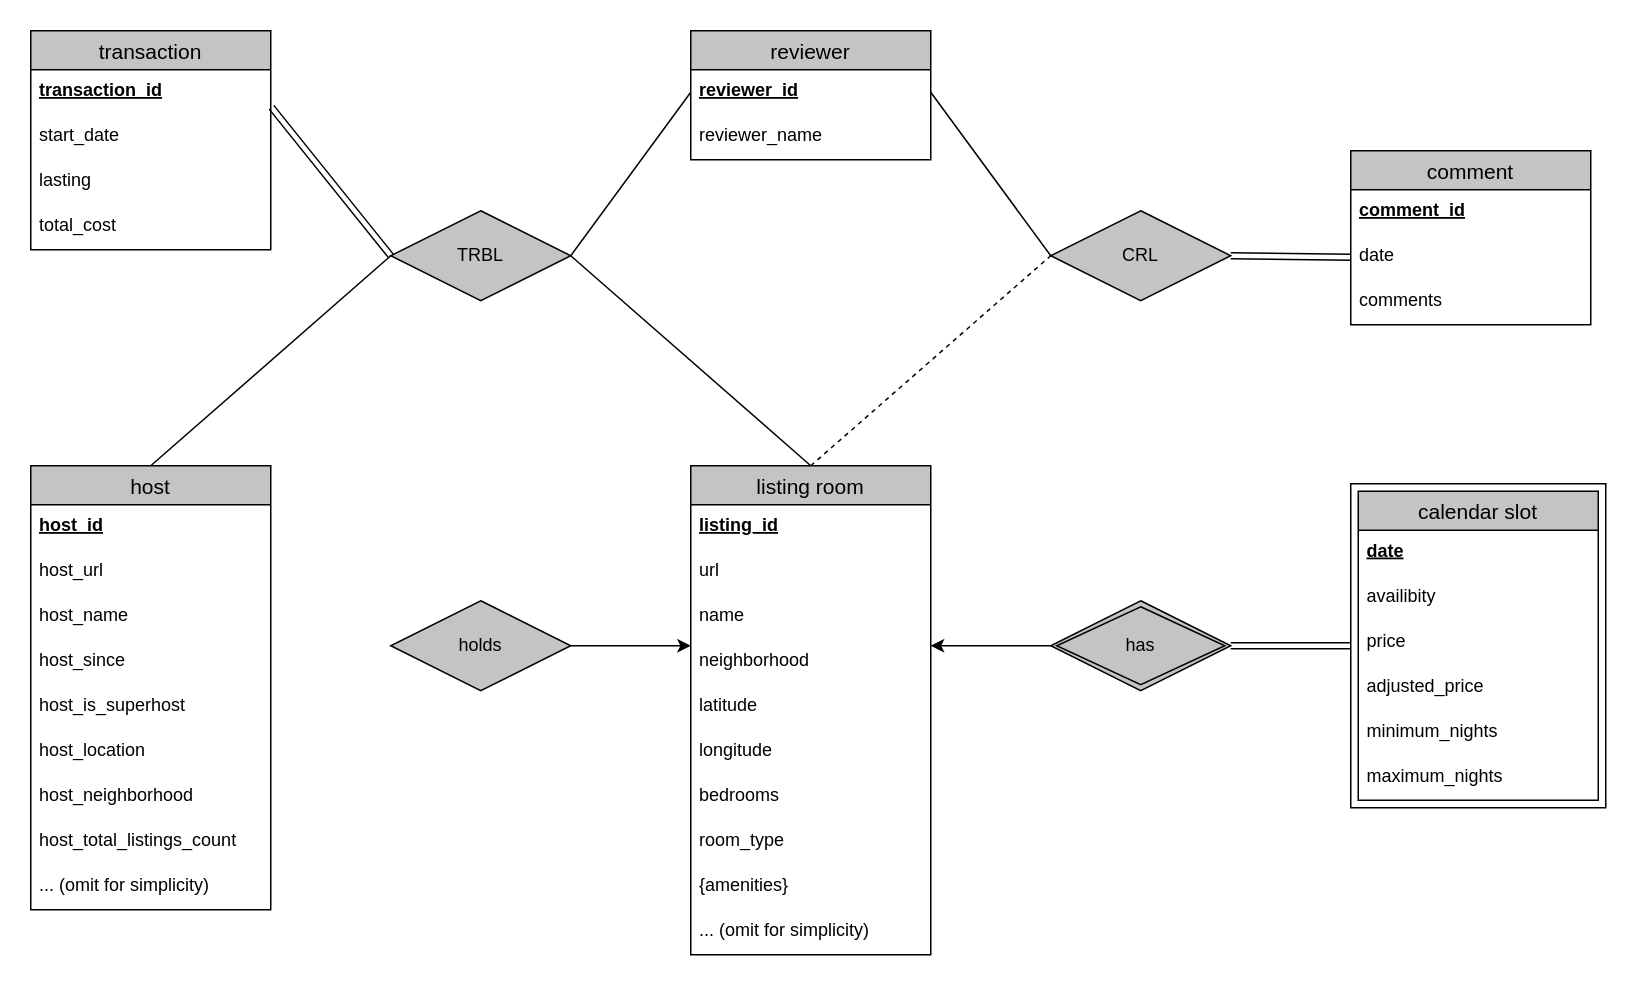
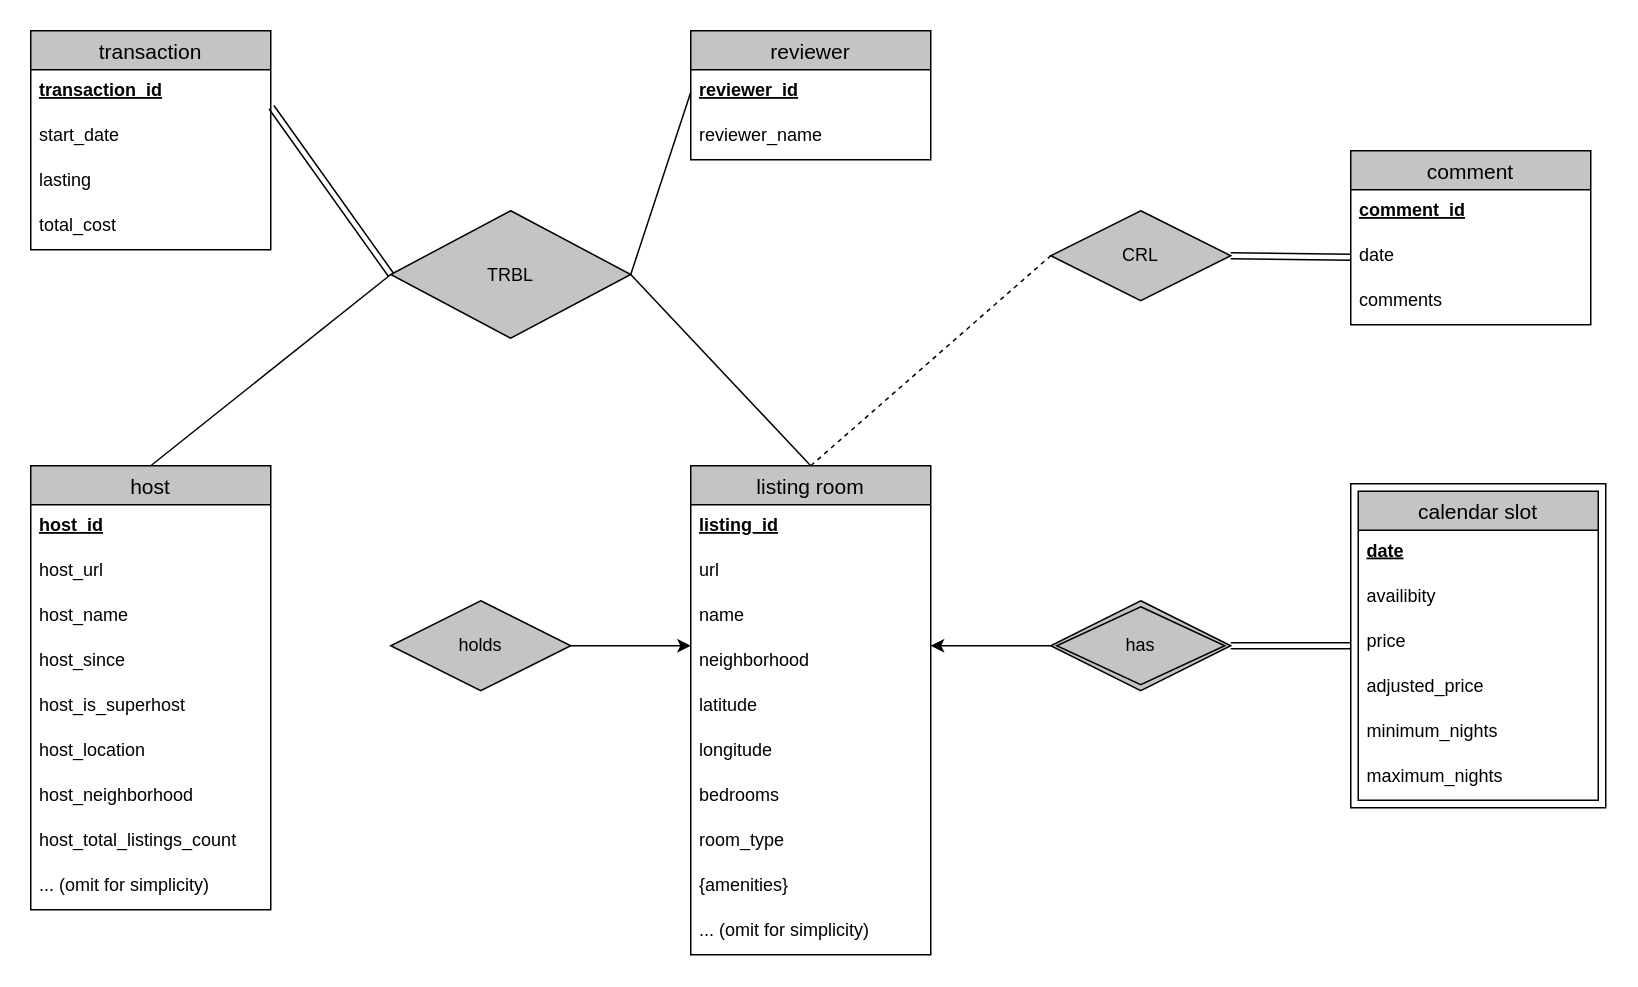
edge "reviewer_id" -- "CRL": removed
node "TRBL": size 180x90 -> 240x128
